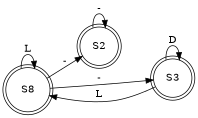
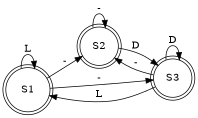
edge "S2" -> "S3": added, label "D"
edge "S3" -> "S2": added, label "-"
node "S8": label "S8" -> "S1"
